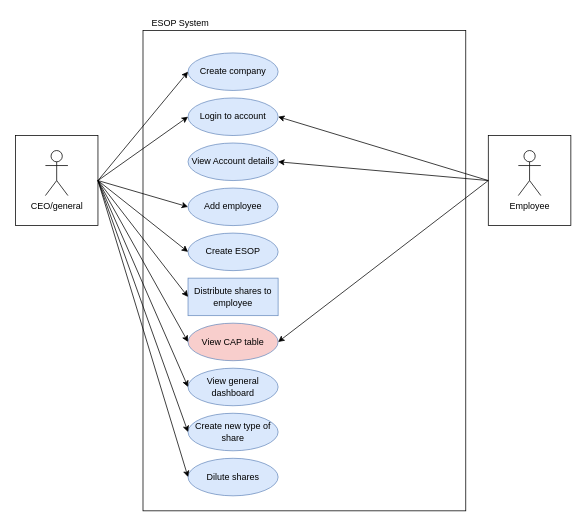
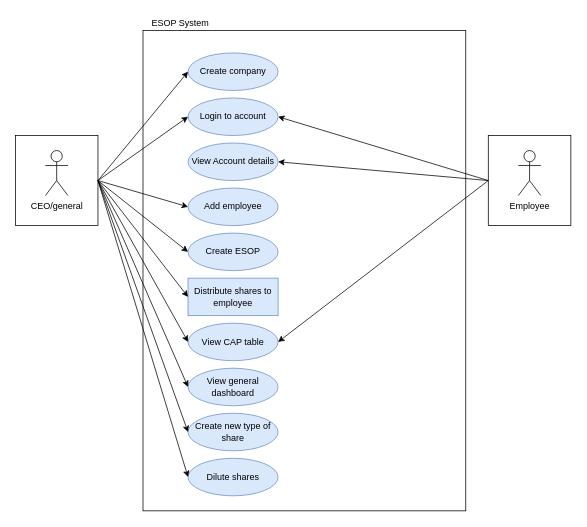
node "View CAP table": fillcolor #f8cecc -> #dae8fc
